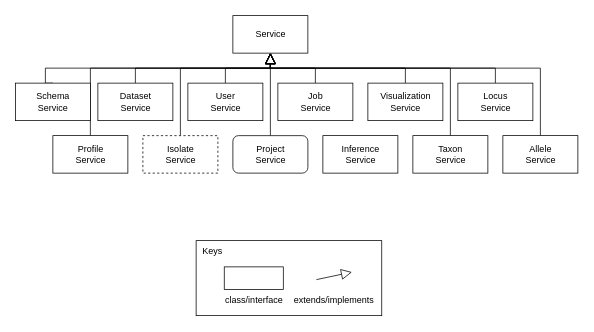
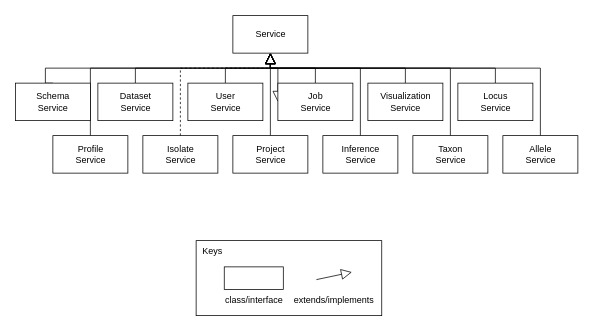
edge "User Service" -> "Service": now "User Service" -> "Job Service"
edge "Isolate Service" -> "Service": style solid -> dashed
edge "Inference Service" -> "Service": added
node "Isolate Service": style dashed -> solid
node "Project Service": shape rounded rectangle -> rectangle
